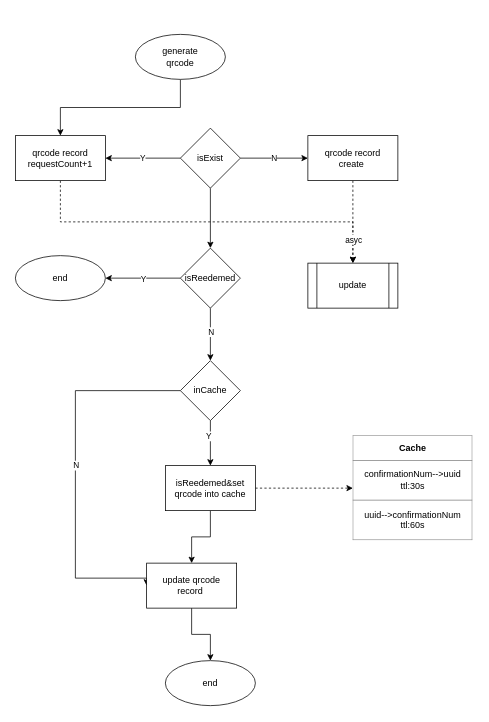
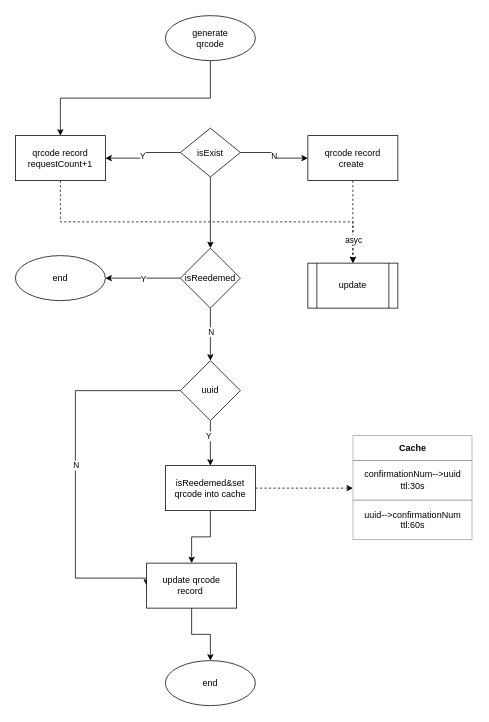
node "generate qrcode": moved (180, 57) -> (210, 38)
node "isExist": size 60x60 -> 60x49
node "inCache": label "inCache" -> "uuid"
